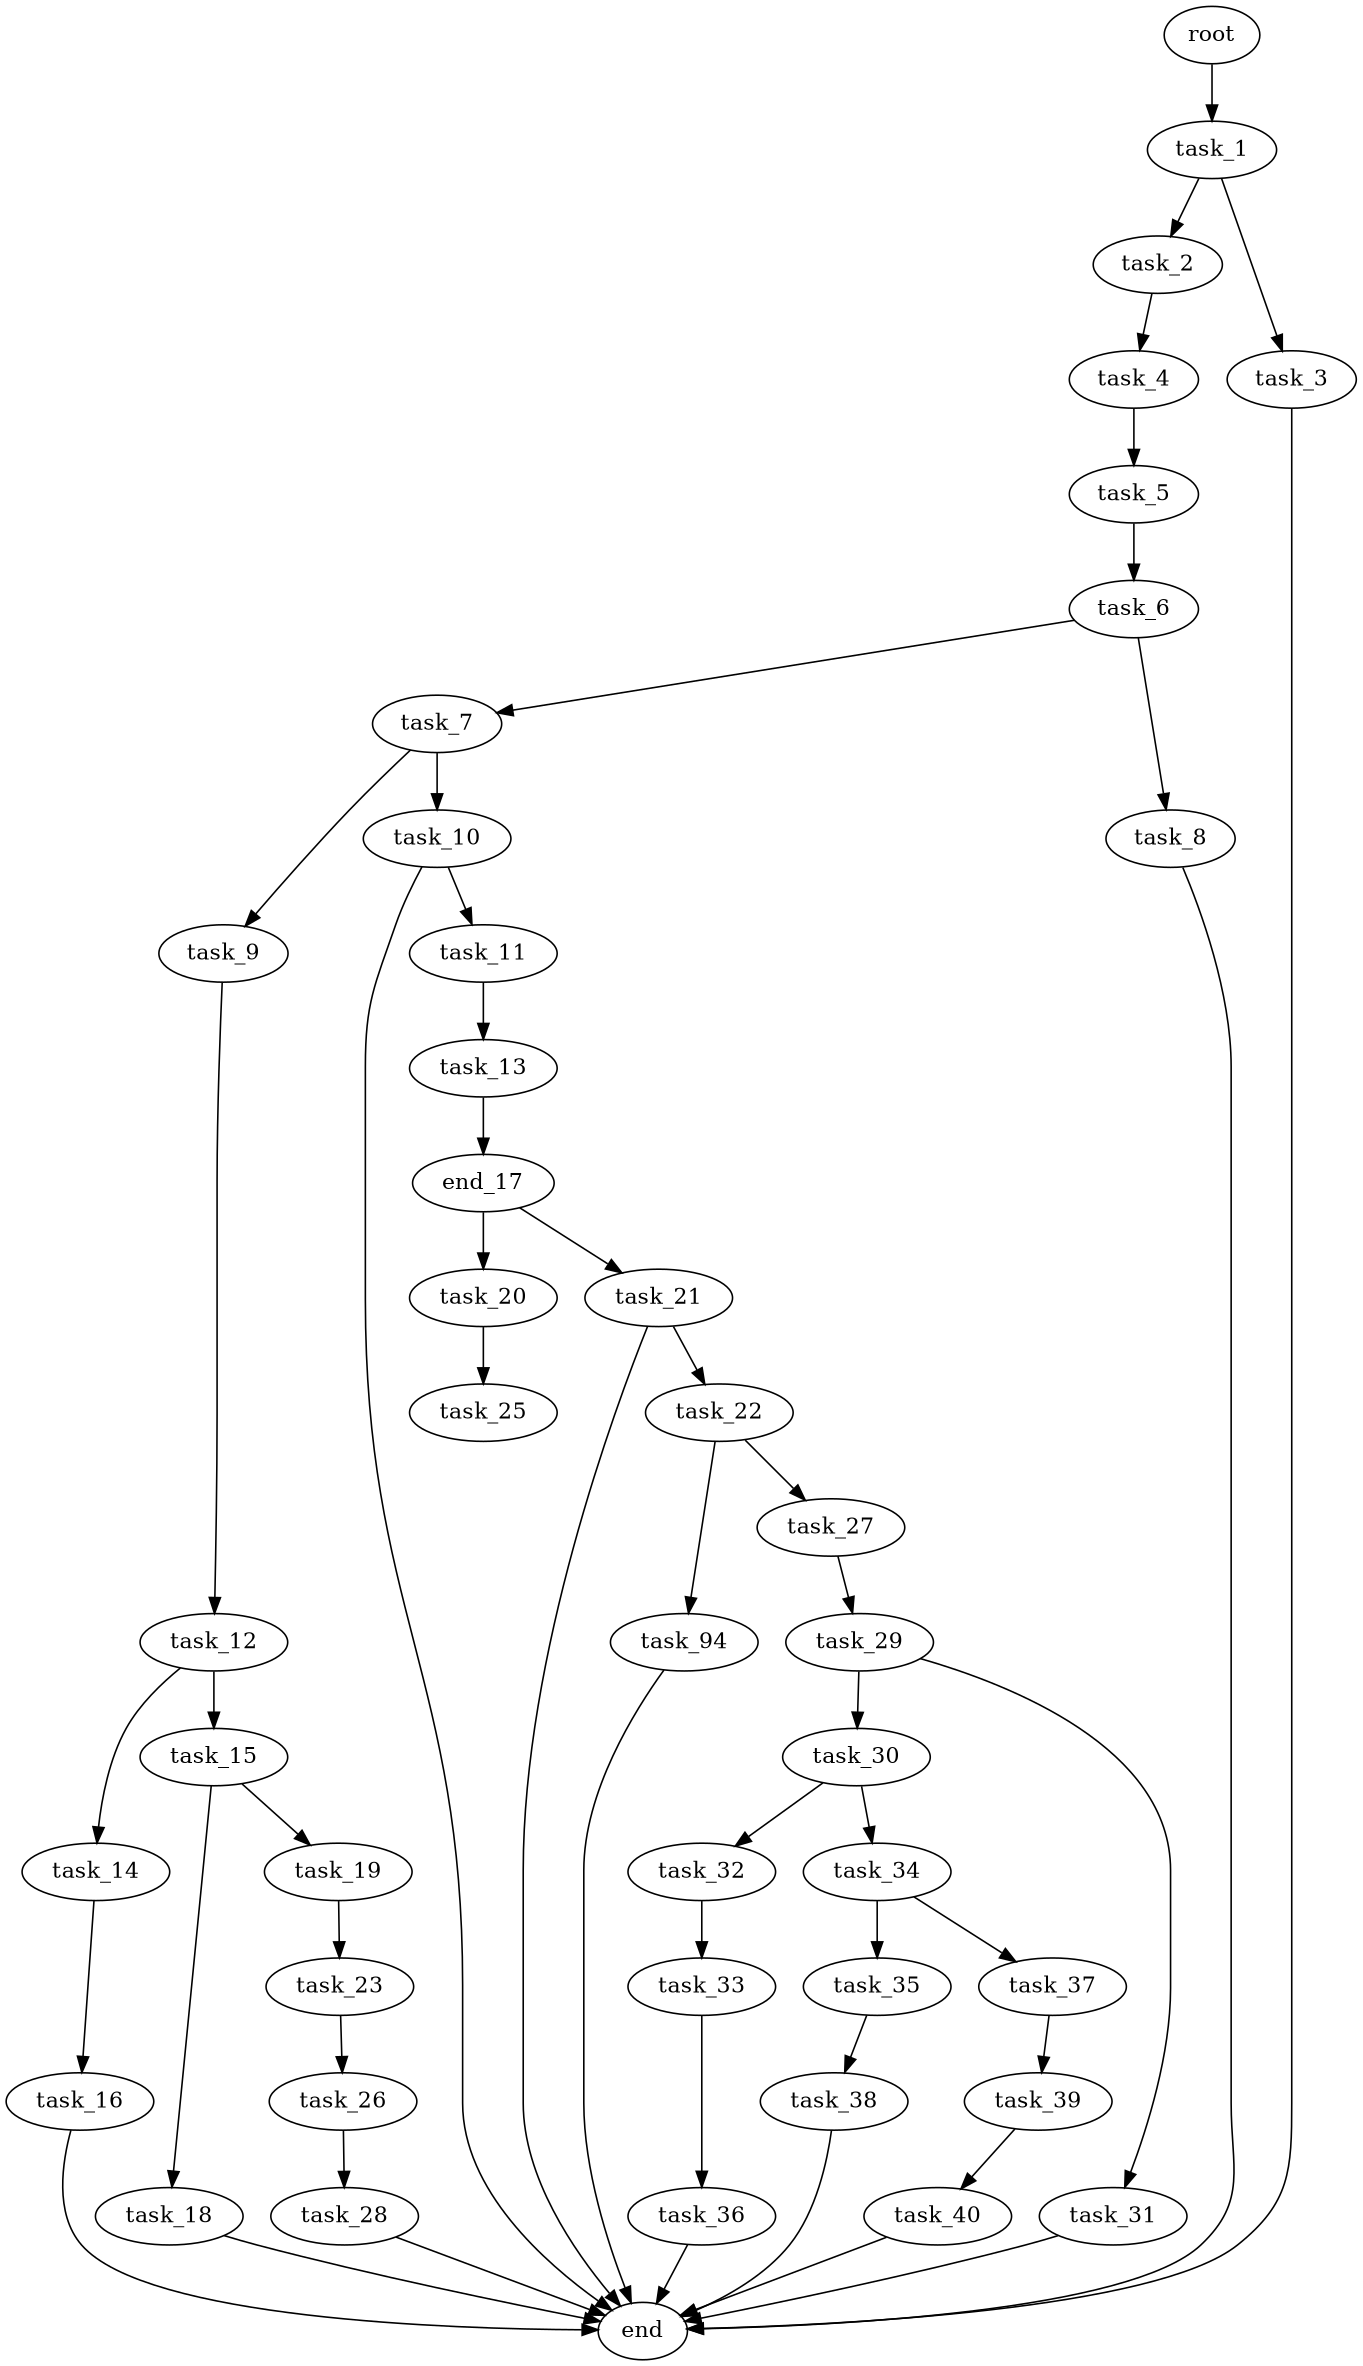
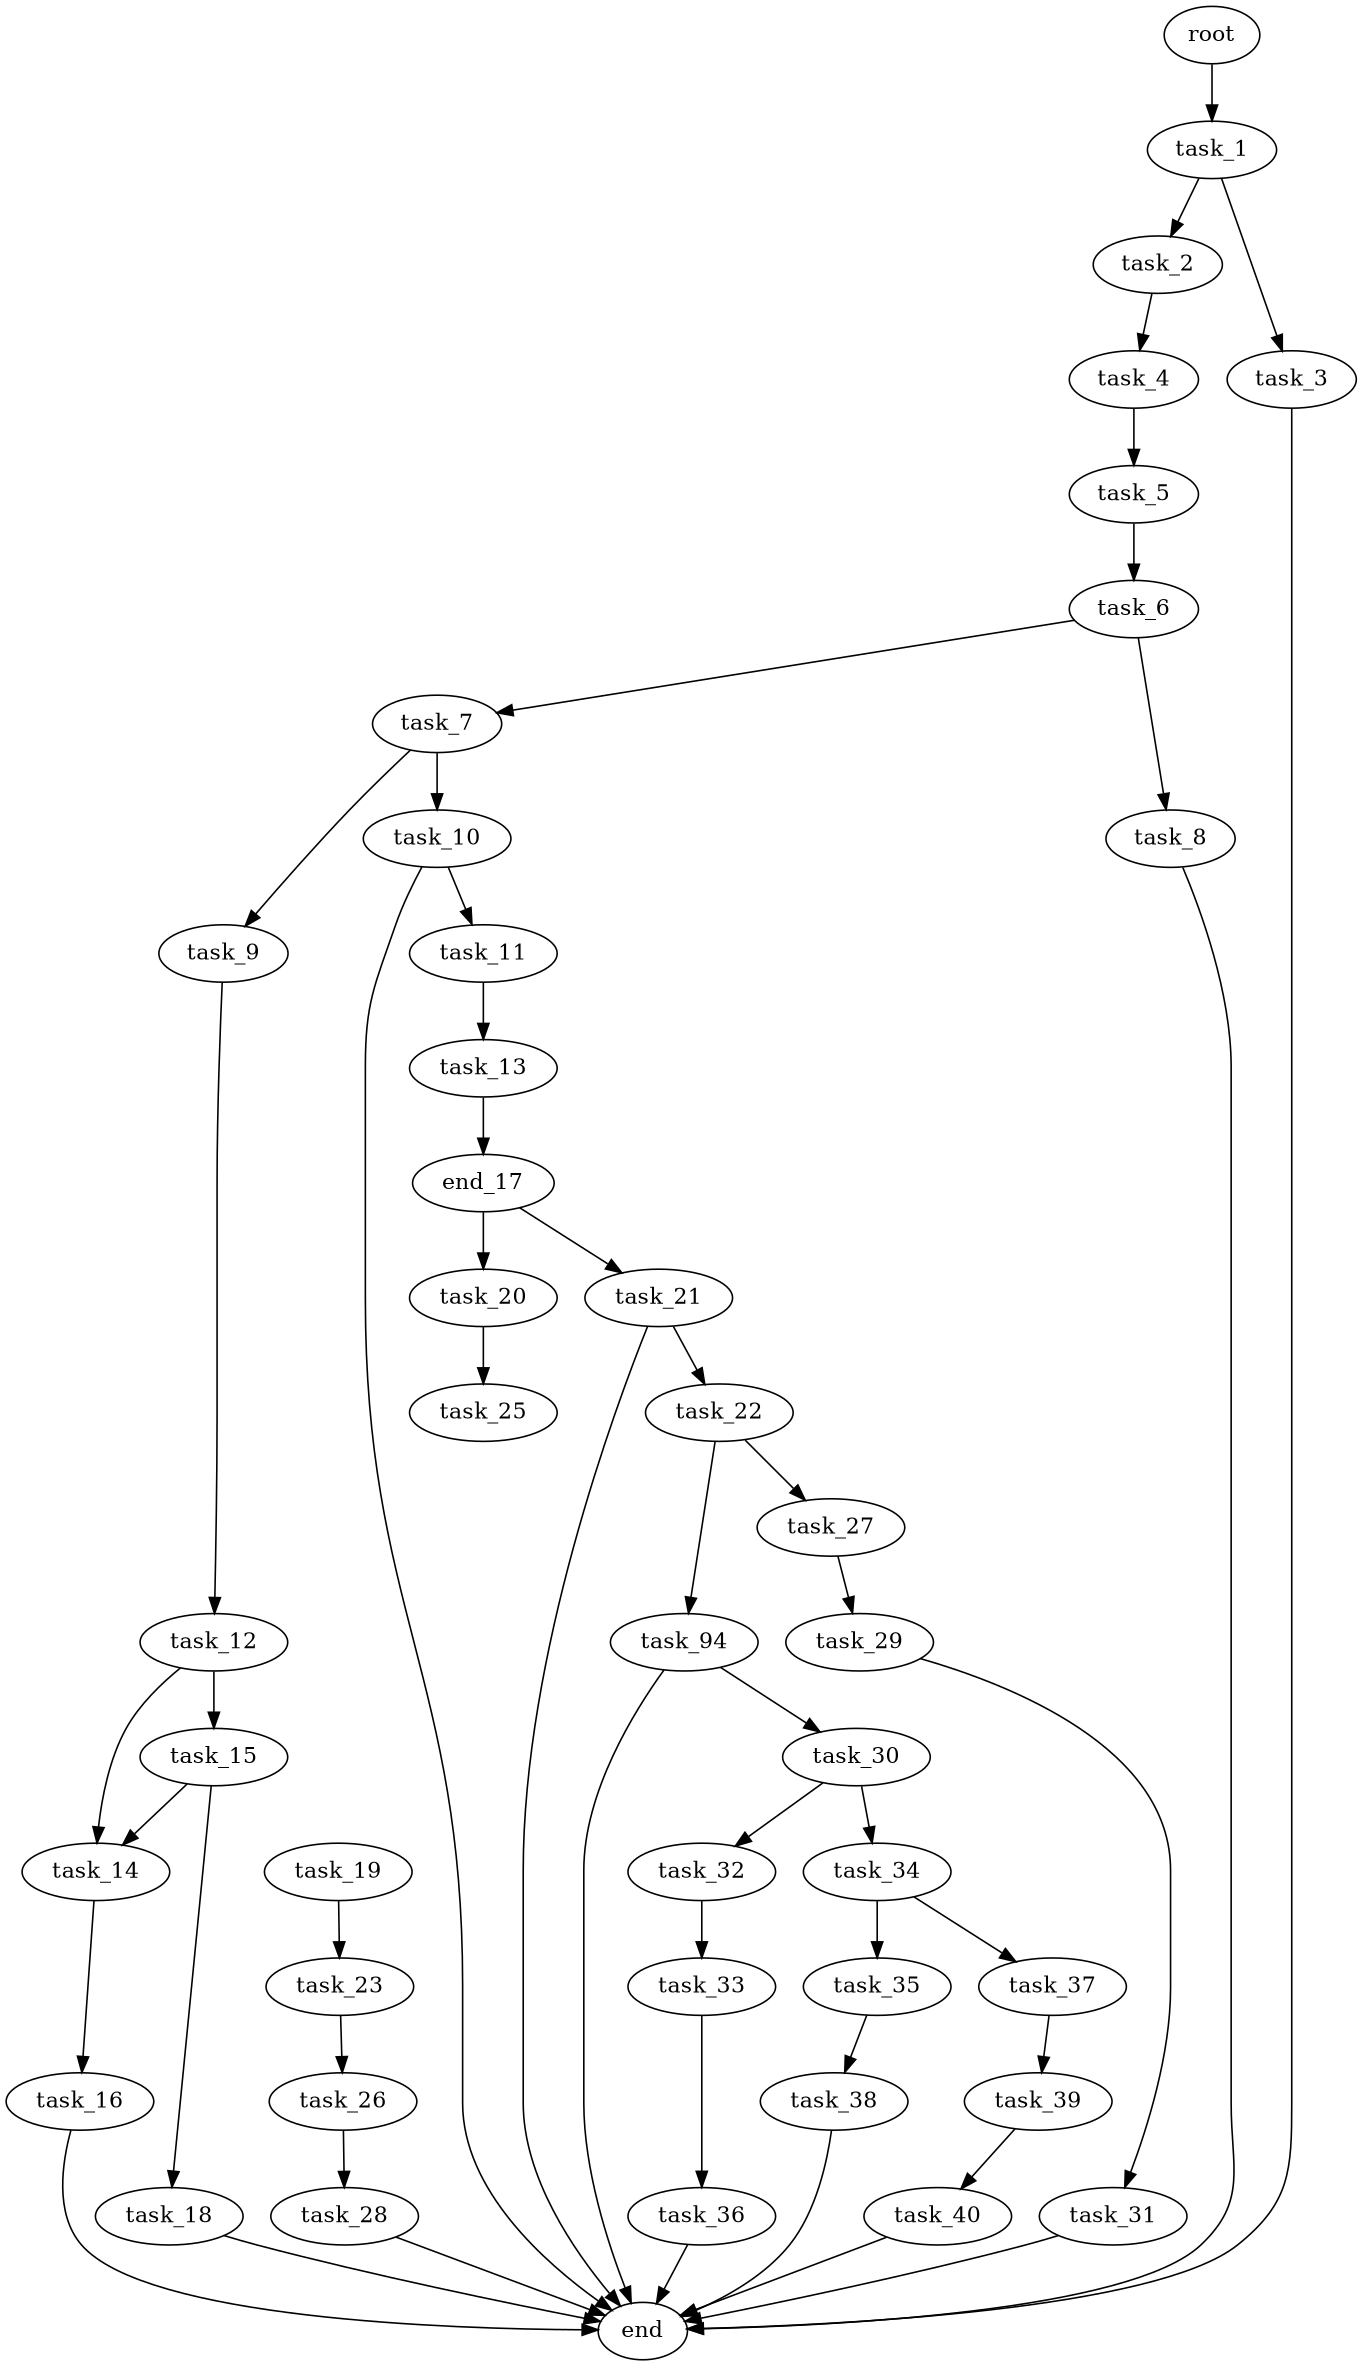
edge "task_29" -> "task_30": now "task_94" -> "task_30"
edge "task_15" -> "task_19": now "task_15" -> "task_14"
